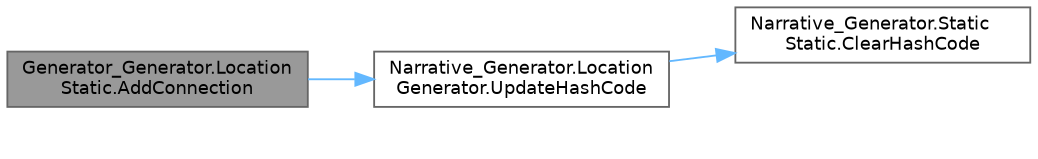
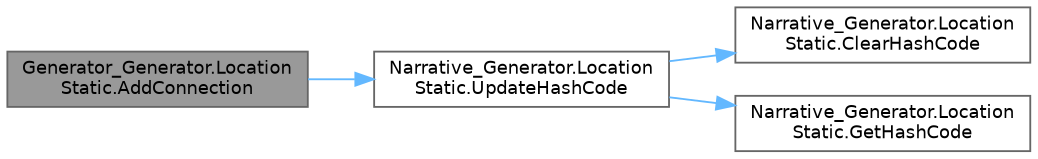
node "Narrative_Generator.Static Static.ClearHashCode": label "Narrative_Generator.Static Static.ClearHashCode" -> "Narrative_Generator.Location Static.ClearHashCode"
node "Narrative_Generator.Location Generator.UpdateHashCode": label "Narrative_Generator.Location Generator.UpdateHashCode" -> "Narrative_Generator.Location Static.UpdateHashCode"
node "Narrative_Generator.Location Static.GetHashCode": added
